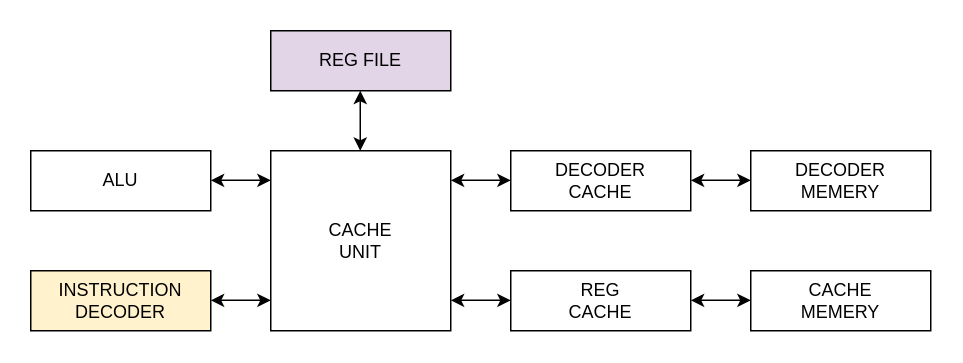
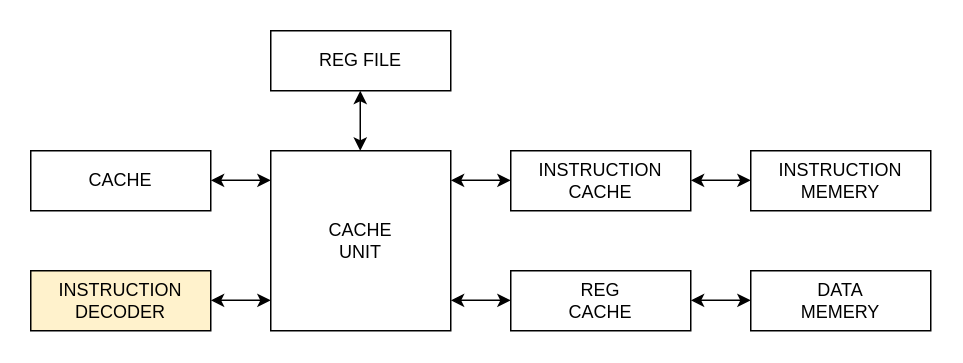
node "REG FILE": fillcolor #e1d5e7 -> #ffffff
node "ALU": label "ALU" -> "CACHE"
node "DECODER CACHE": label "DECODER CACHE" -> "INSTRUCTION CACHE"
node "DECODER MEMERY": label "DECODER MEMERY" -> "INSTRUCTION MEMERY"
node "CACHE MEMERY": label "CACHE MEMERY" -> "DATA MEMERY"
